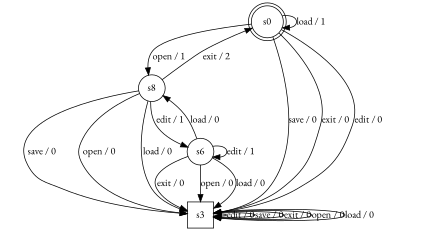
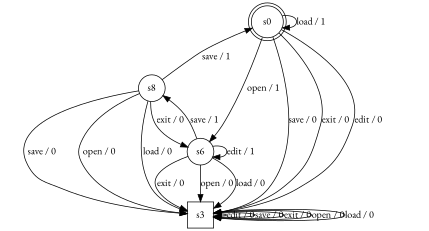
edge "s0" -> "s8": now "s0" -> "s6"
edge "s8" -> "s0": label "exit / 2" -> "save / 1"
edge "s8" -> "s6": label "edit / 1" -> "exit / 0"
edge "s6" -> "s8": label "load / 0" -> "save / 1"
